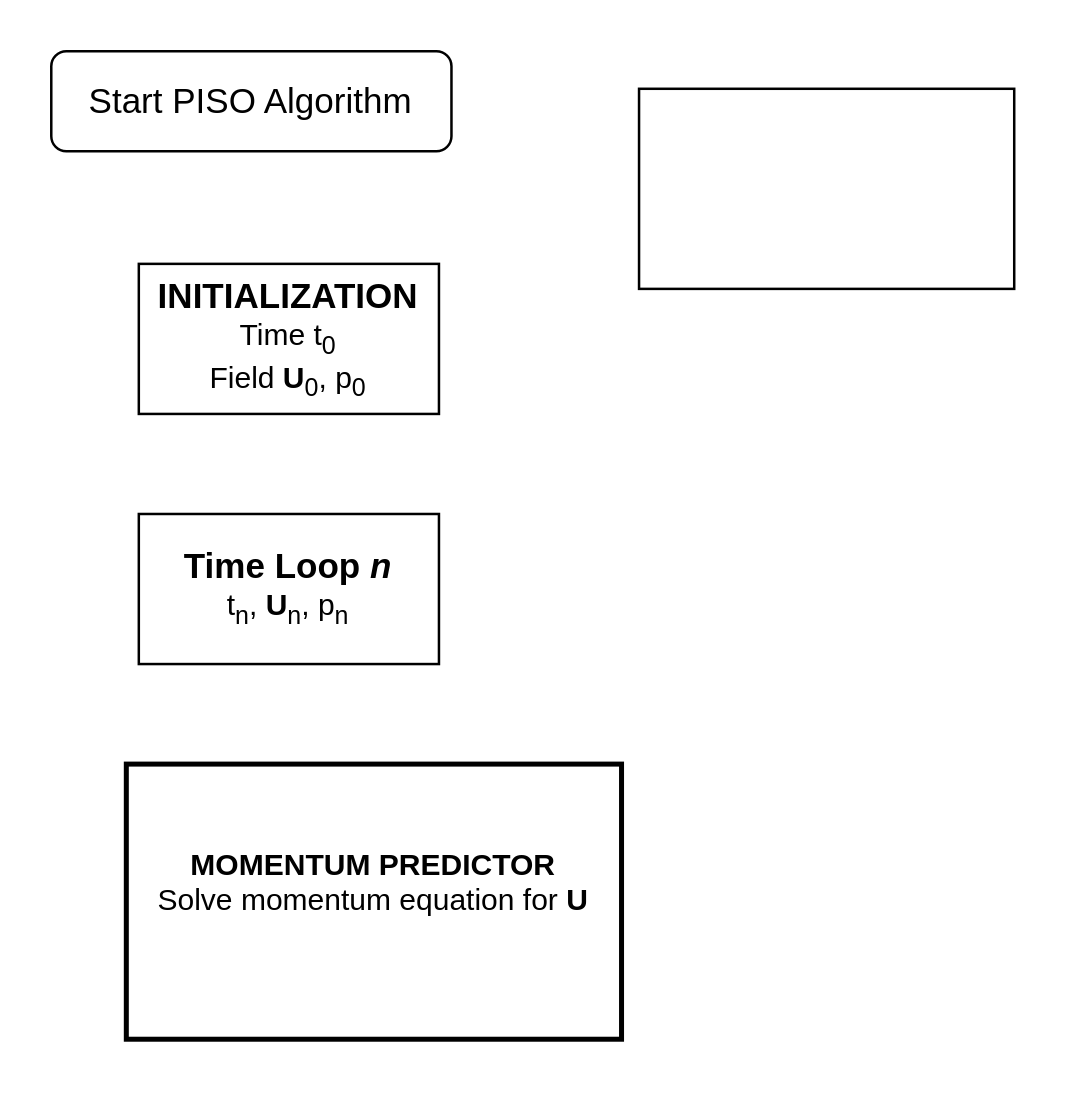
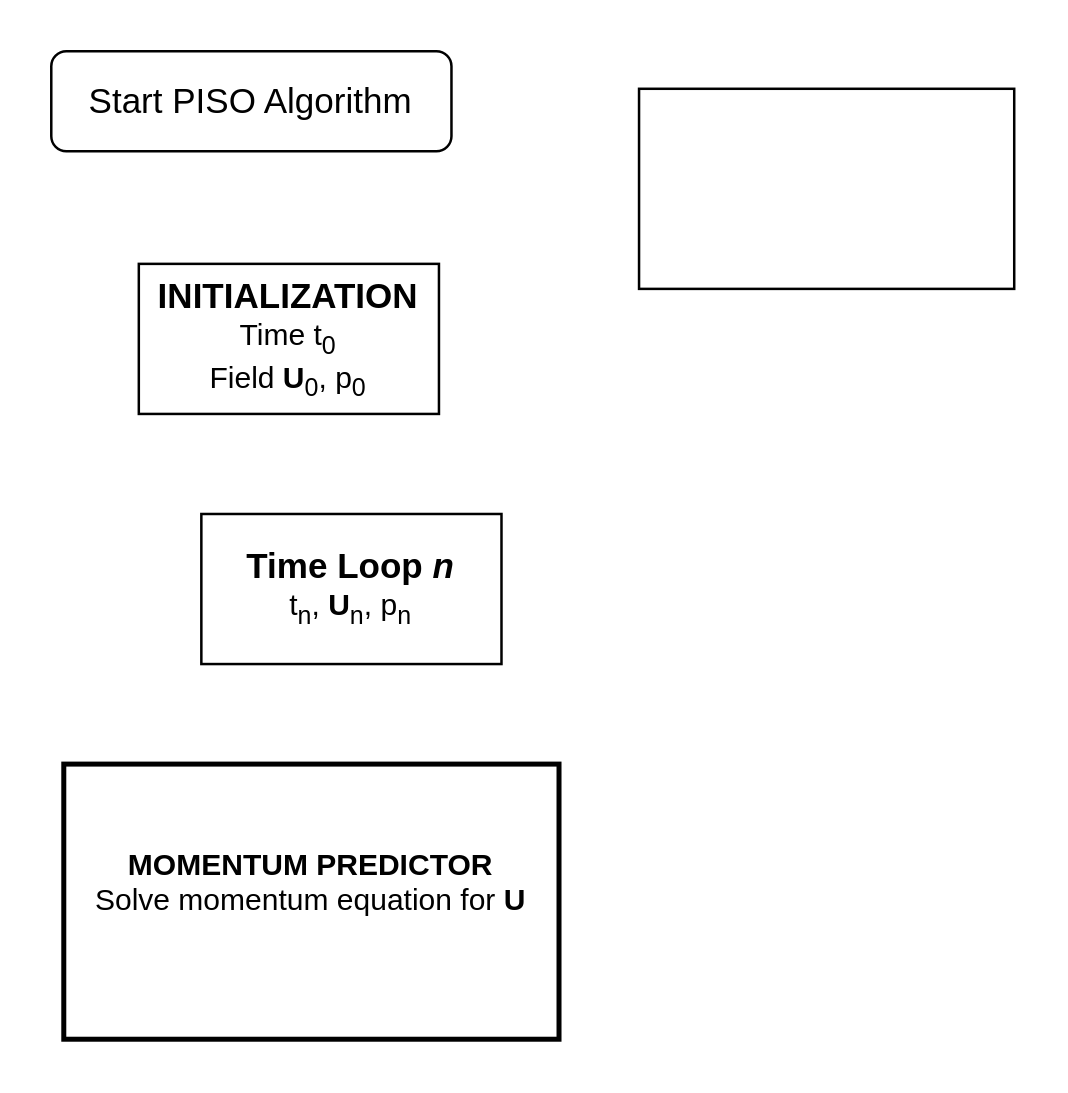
node "Time Loop n tn, Un, pn": moved (289, 589) -> (351, 589)
node "MOMENTUM PREDICTOR Solve momentum equation for U": moved (374, 901) -> (311, 901)
